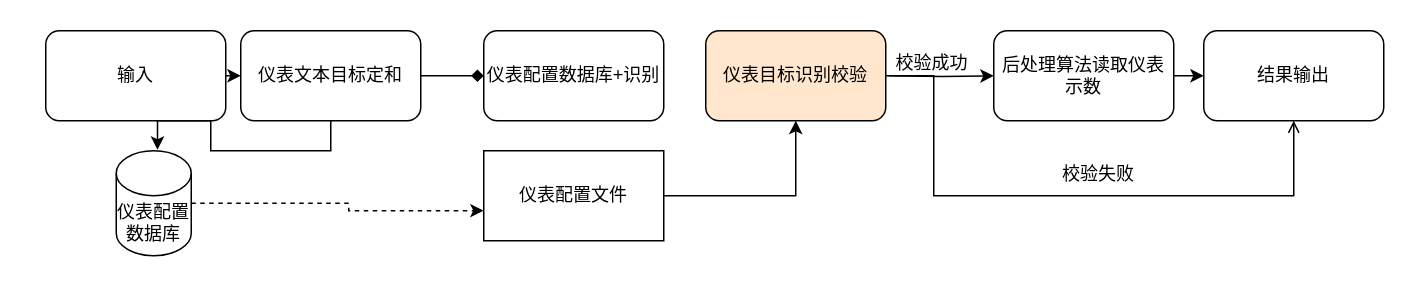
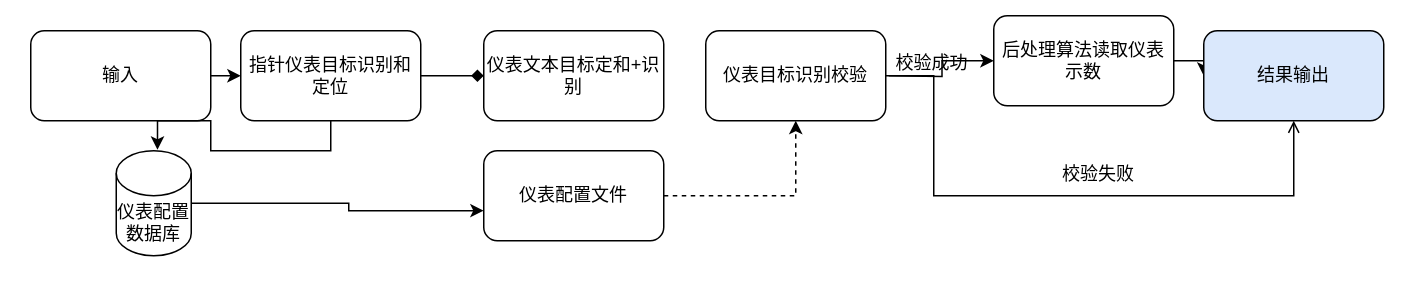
node "输入": moved (136, 76) -> (121, 76)
node "仪表文本目标定和": label "仪表文本目标定和" -> "指针仪表目标识别和定位"
node "仪表配置数据库+识别": label "仪表配置数据库+识别" -> "仪表文本目标定和+识别"
node "仪表目标识别校验": fillcolor #ffe6cc -> #ffffff
node "后处理算法读取仪表示数": moved (1084, 76) -> (1084, 61)
node "结果输出": fillcolor #ffffff -> #dae8fc
node "仪表配置文件": shape rectangle -> rounded rectangle
edge "仪表配置文件" -> "仪表目标识别校验": style solid -> dashed
edge "仪表配置数据库" -> "仪表配置文件": style dashed -> solid
